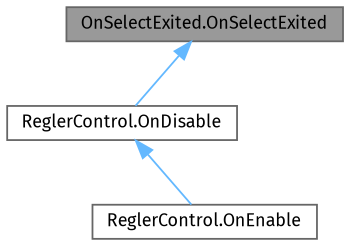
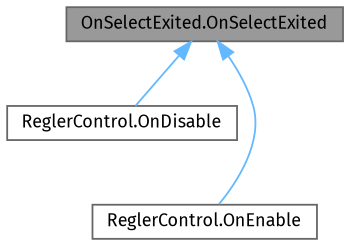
edge "ReglerControl.OnEnable" -> "ReglerControl.OnDisable": now "ReglerControl.OnEnable" -> "OnSelectExited.OnSelectExited"
